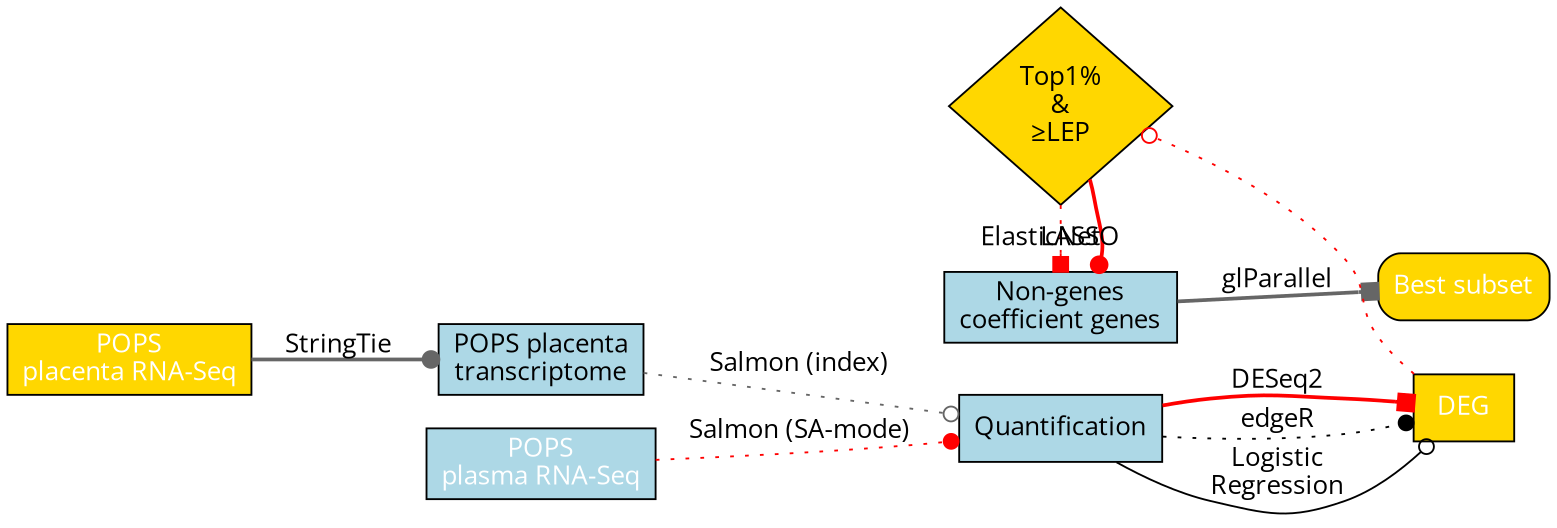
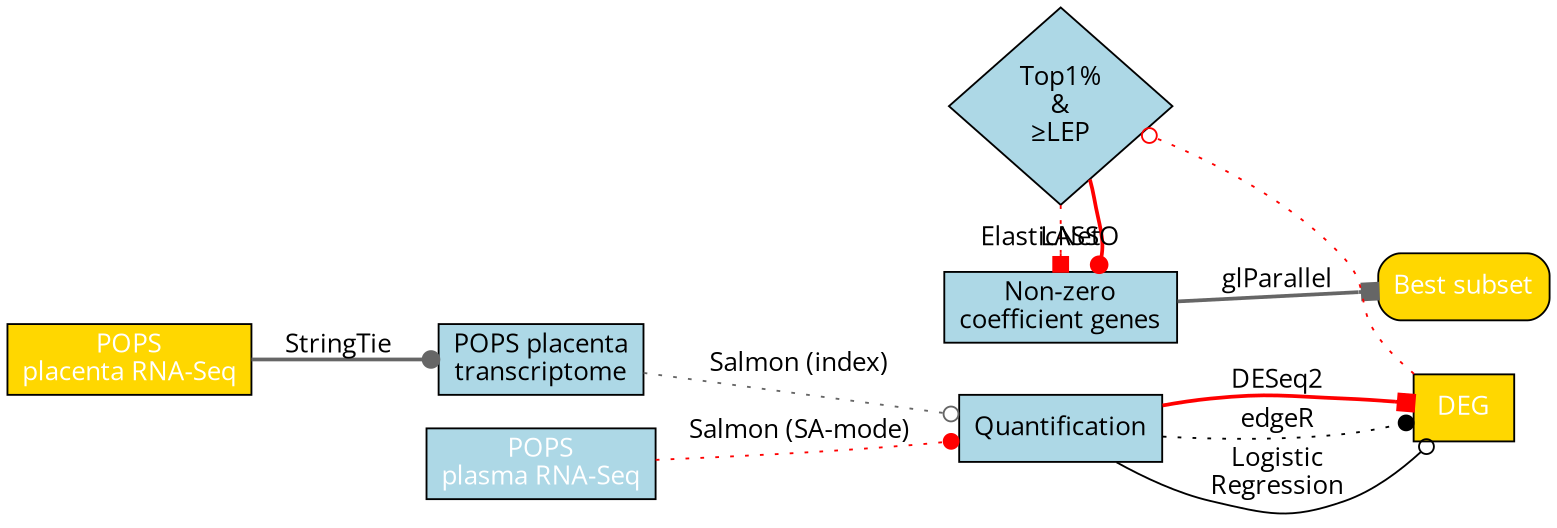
node "Top1% & ≥LEP": fillcolor gold -> lightblue
node "Non-genes coefficient genes": label "Non-genes coefficient genes" -> "Non-zero coefficient genes"
